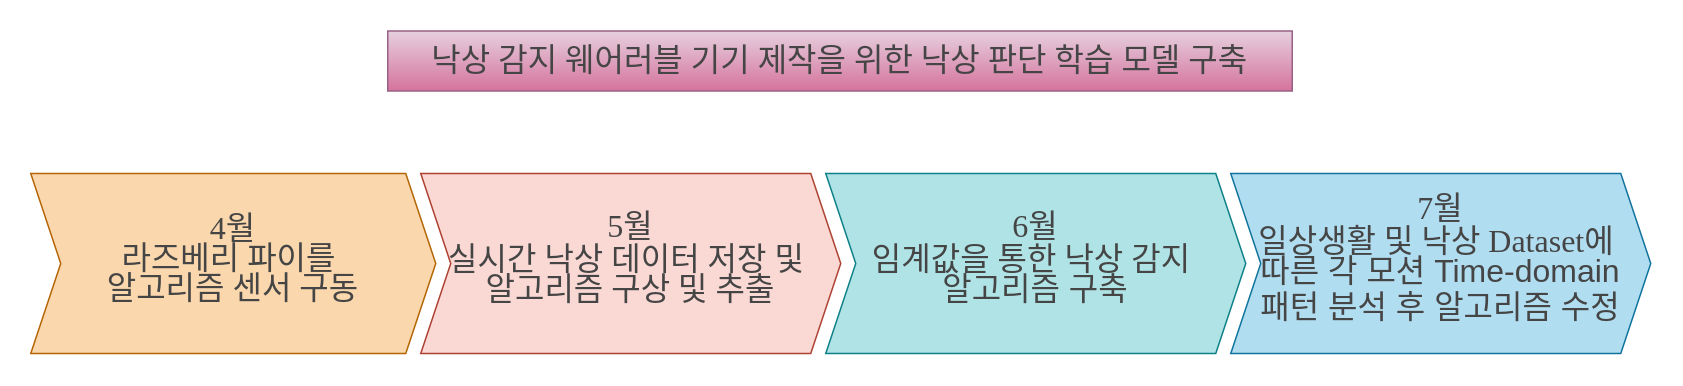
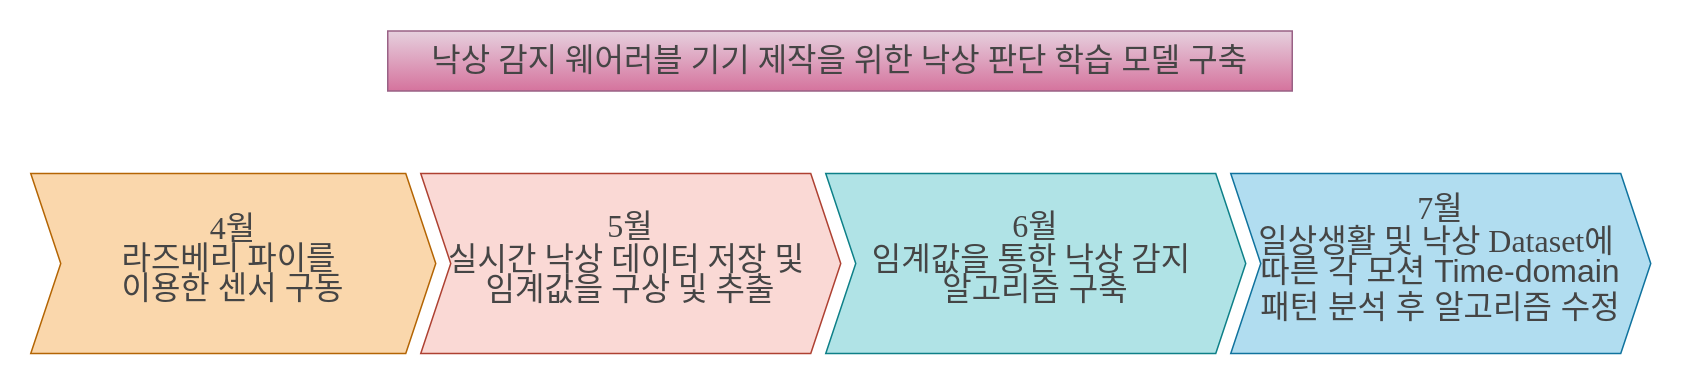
node "4월 라즈베리 파이를 알고리즘 센서 구동": label "4월 라즈베리 파이를 알고리즘 센서 구동" -> "4월 라즈베리 파이를 이용한 센서 구동"
node "5월 실시간 낙상 데이터 저장 및 알고리즘 구상 및 추출": label "5월 실시간 낙상 데이터 저장 및 알고리즘 구상 및 추출" -> "5월 실시간 낙상 데이터 저장 및 임계값을 구상 및 추출"
